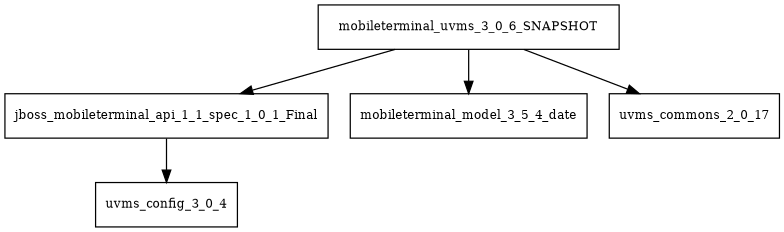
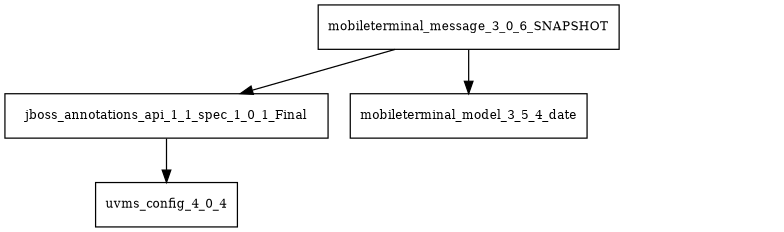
node "mobileterminal_uvms_3_0_6_SNAPSHOT": label "mobileterminal_uvms_3_0_6_SNAPSHOT" -> "mobileterminal_message_3_0_6_SNAPSHOT"
node "jboss_mobileterminal_api_1_1_spec_1_0_1_Final": label "jboss_mobileterminal_api_1_1_spec_1_0_1_Final" -> "jboss_annotations_api_1_1_spec_1_0_1_Final"
node "uvms_commons_2_0_17": removed
node "uvms_config_3_0_4": label "uvms_config_3_0_4" -> "uvms_config_4_0_4"
